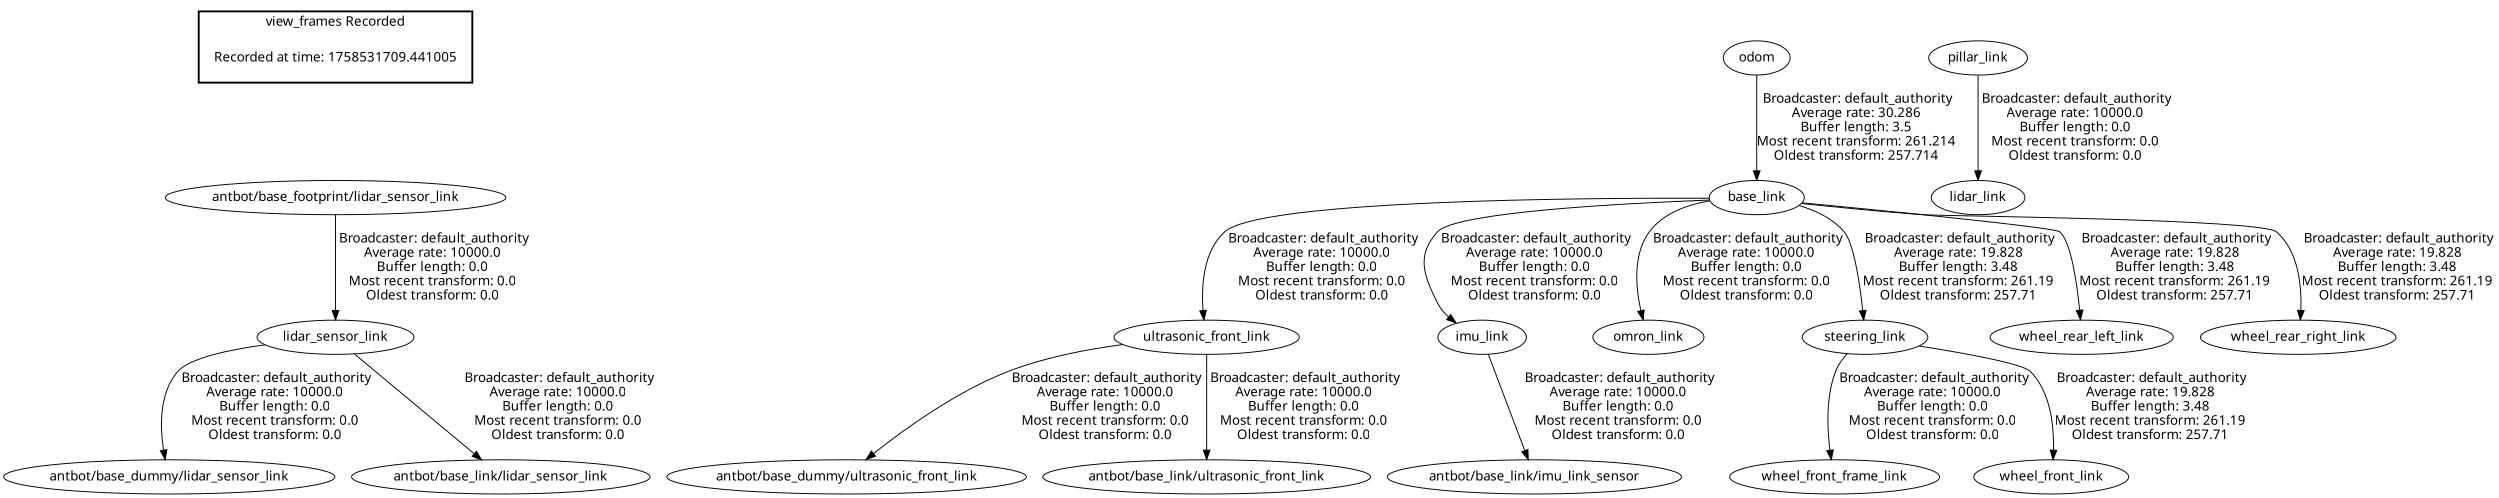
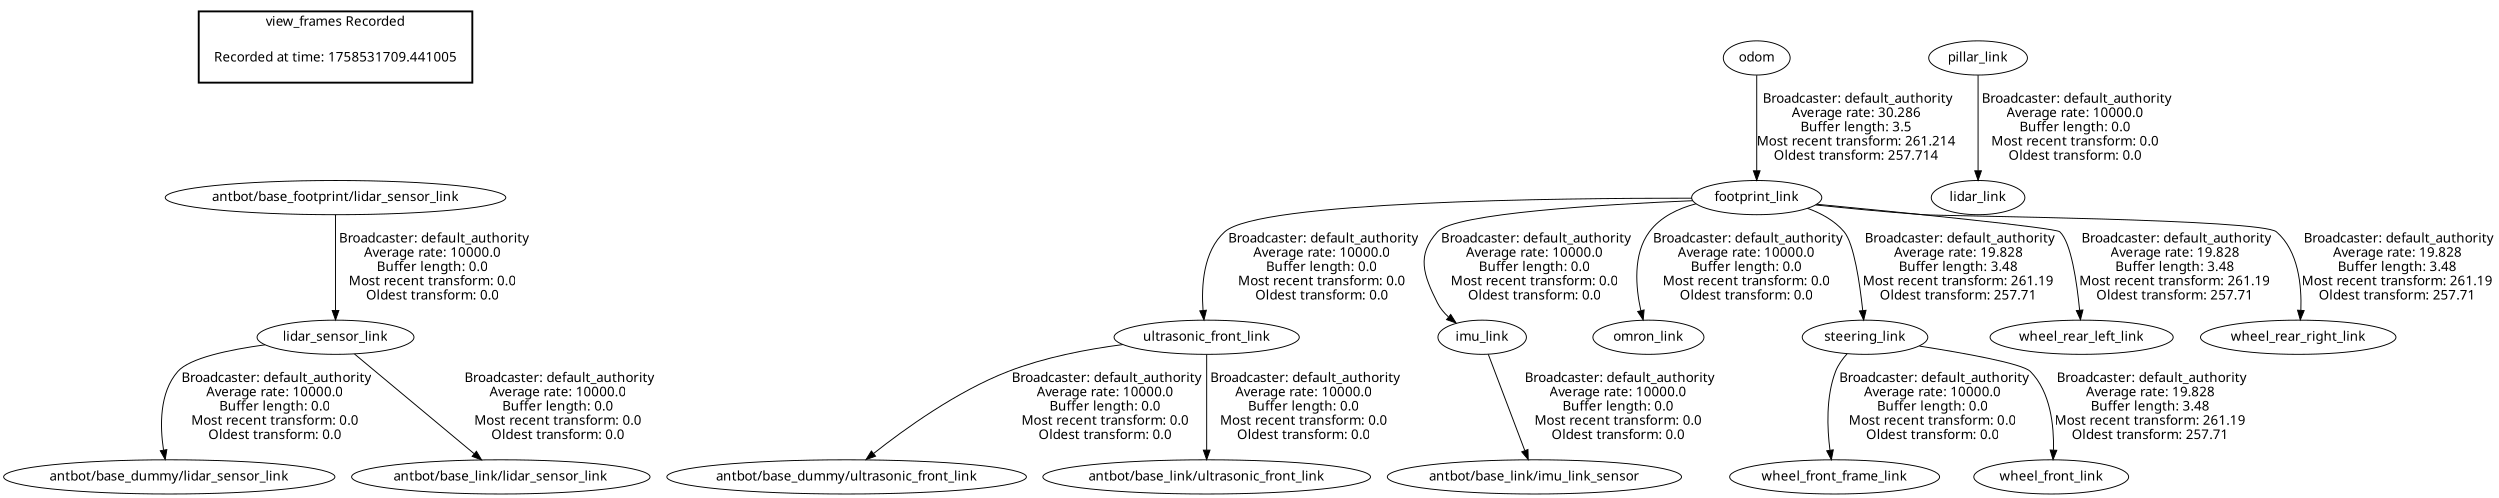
node "base_link": label "base_link" -> "footprint_link"
